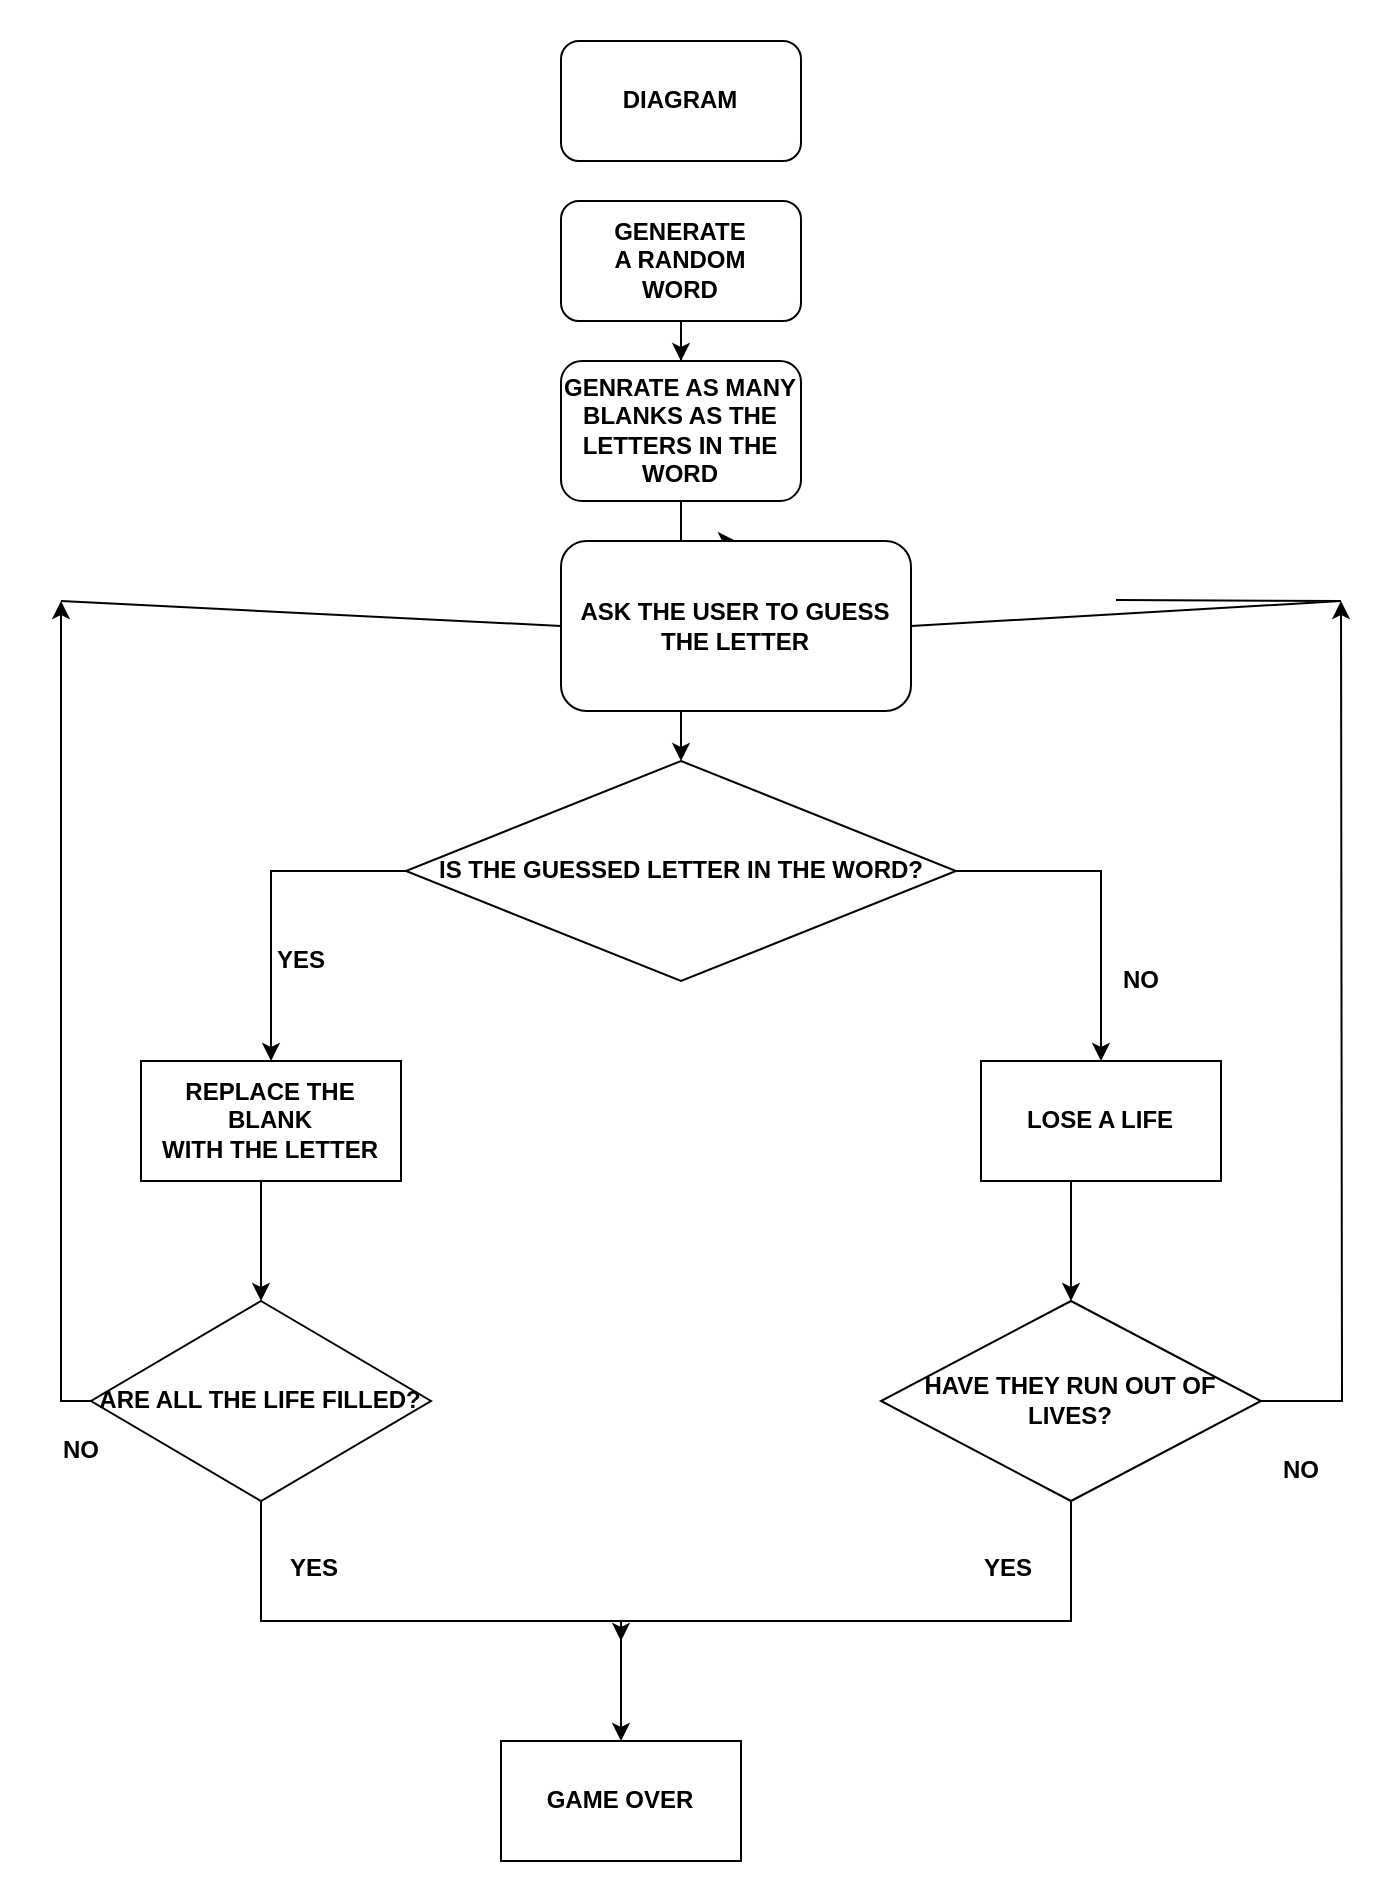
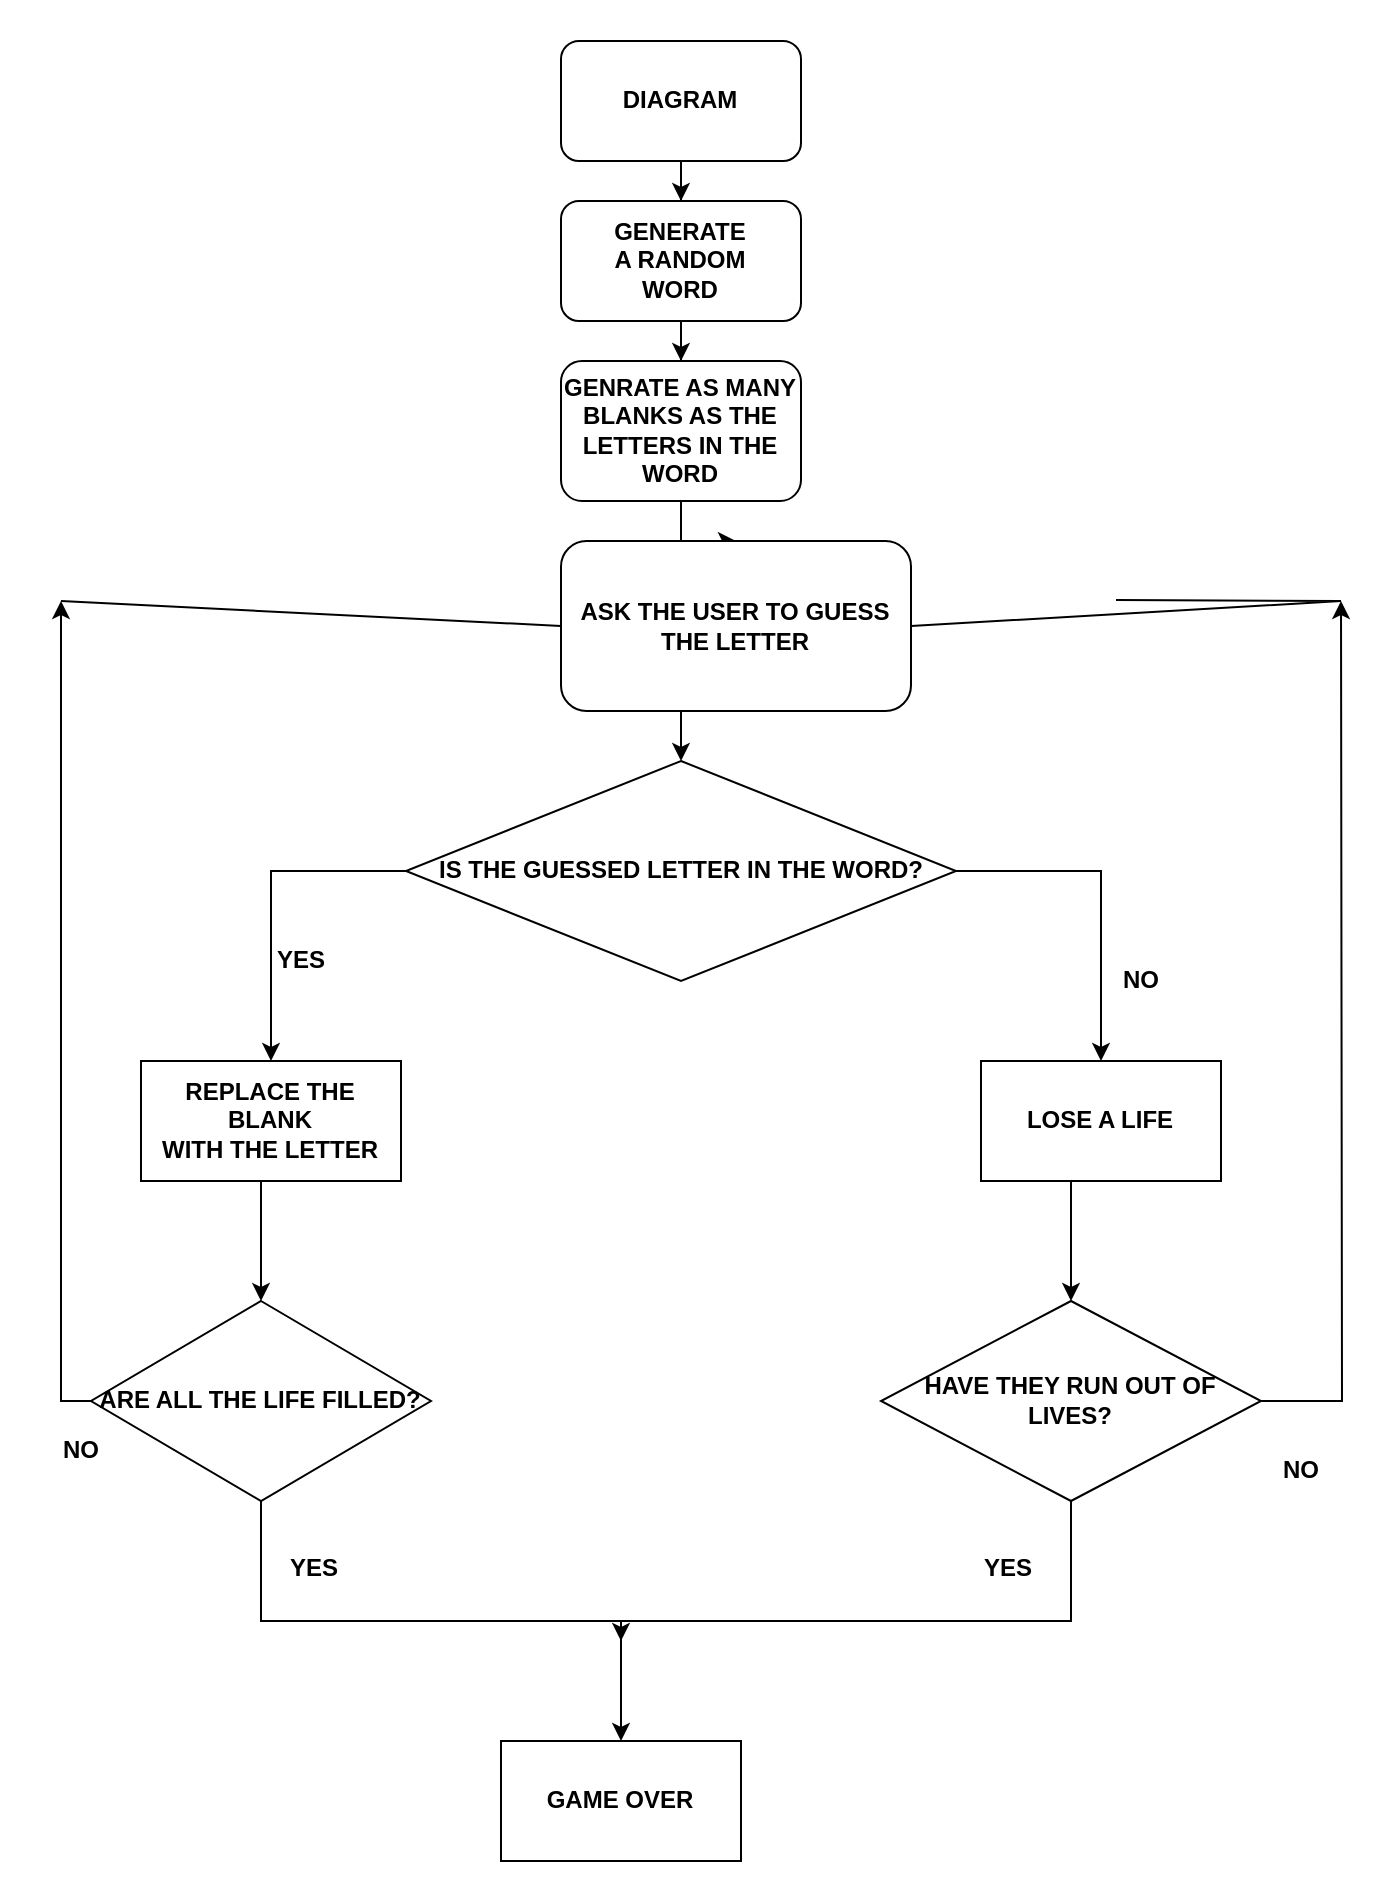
edge "DIAGRAM" -> "GENERATE A RANDOM WORD": added
